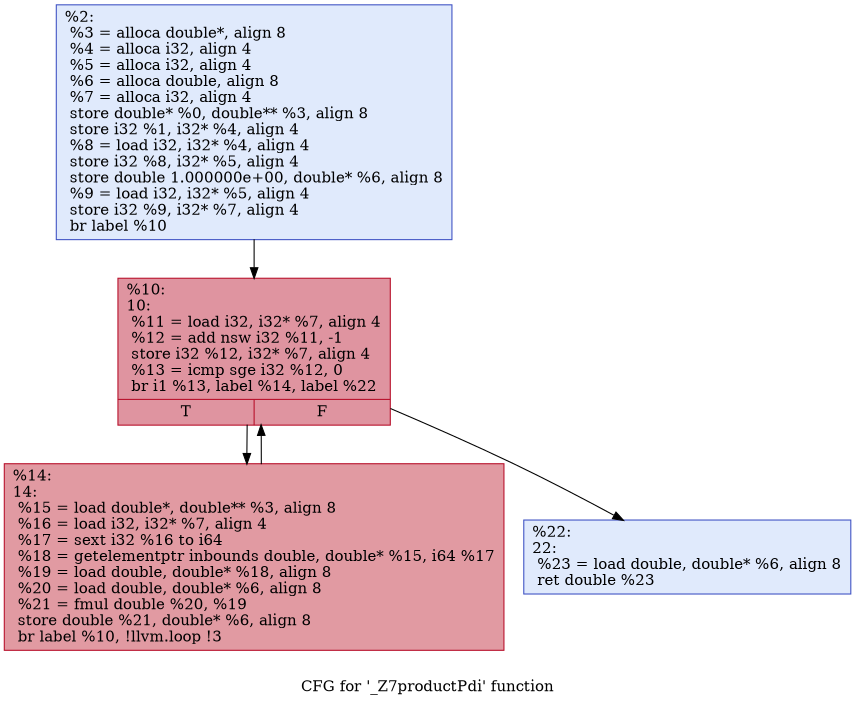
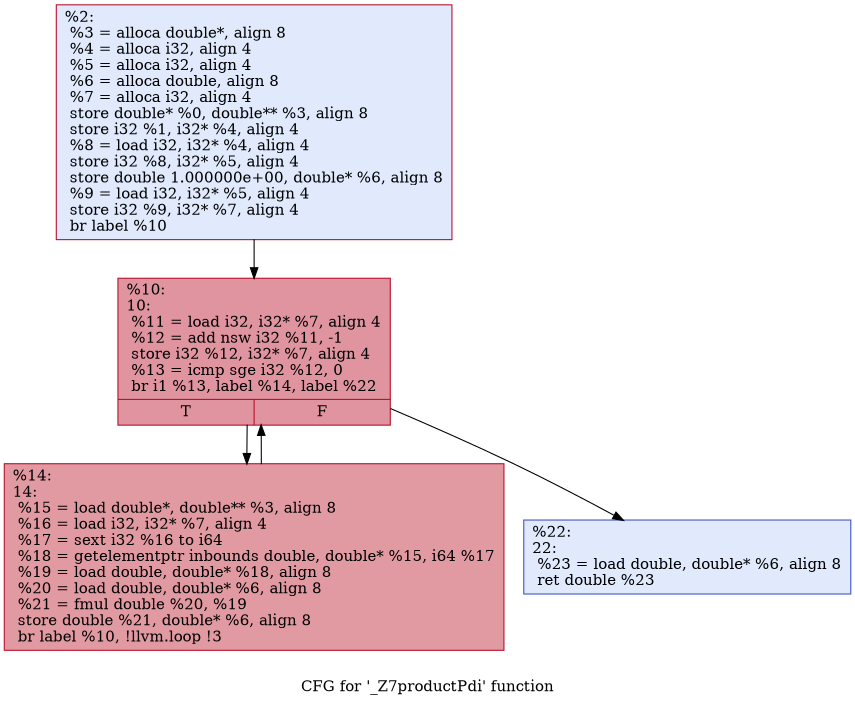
node "%2:": color #3d50c3ff -> #b70d28ff
